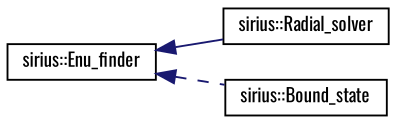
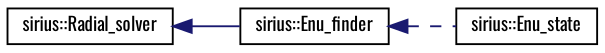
edge "sirius::Radial_solver" -> "sirius::Enu_finder": reversed
node "sirius::Bound_state": label "sirius::Bound_state" -> "sirius::Enu_state"
